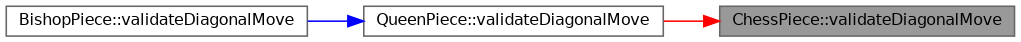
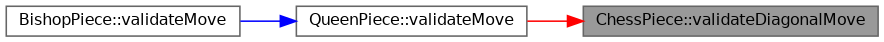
node "BishopPiece::validateDiagonalMove": label "BishopPiece::validateDiagonalMove" -> "BishopPiece::validateMove"
node "QueenPiece::validateDiagonalMove": label "QueenPiece::validateDiagonalMove" -> "QueenPiece::validateMove"
